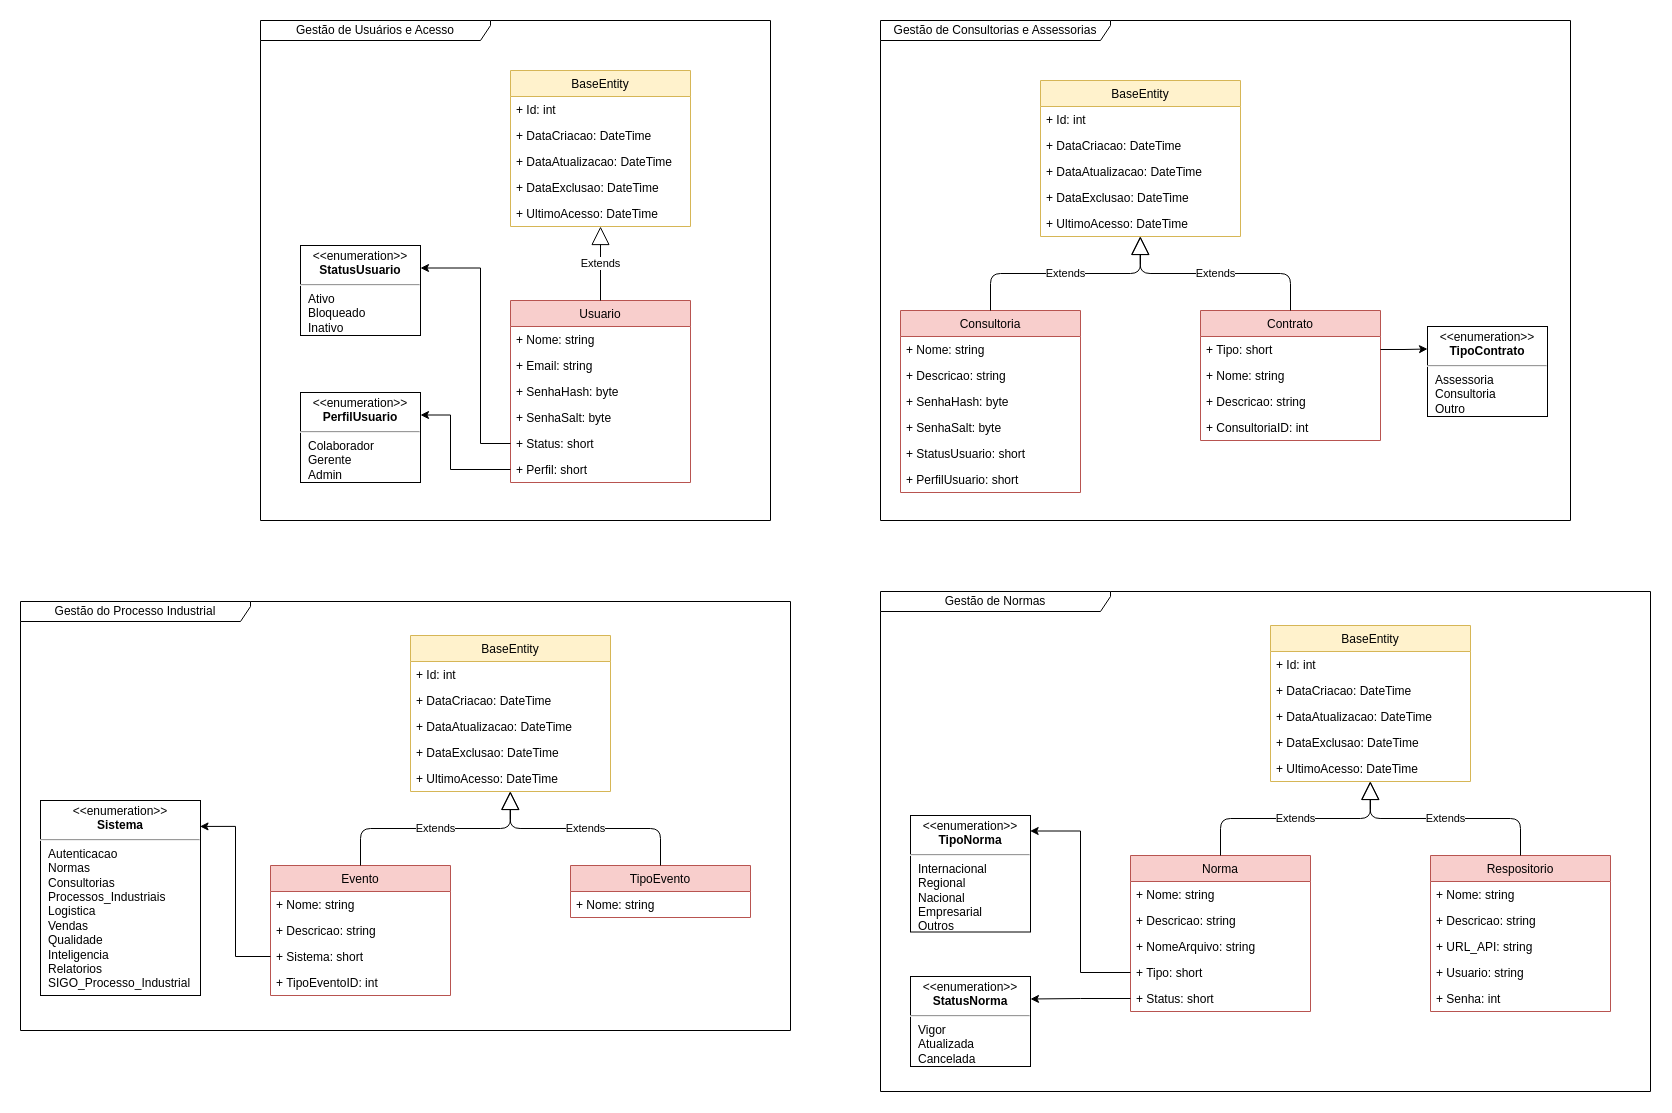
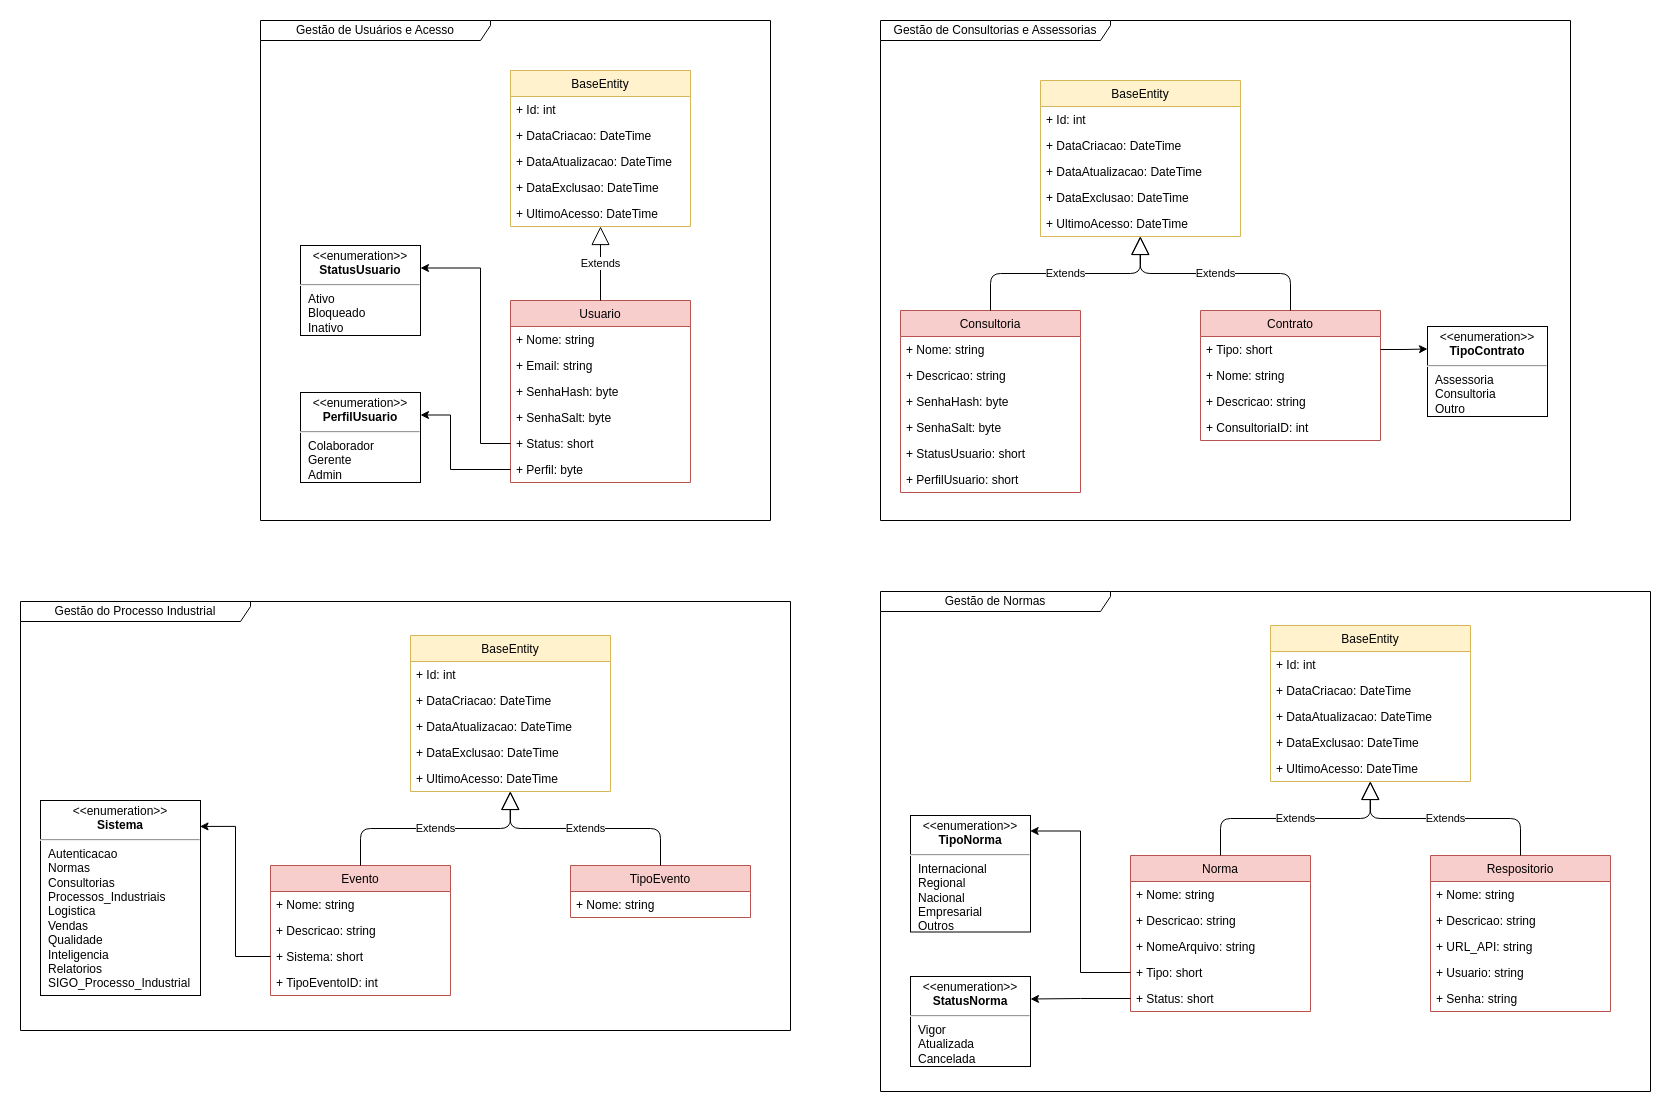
node "+ Perfil: short": label "+ Perfil: short" -> "+ Perfil: byte"
node "+ Senha: int": label "+ Senha: int" -> "+ Senha: string"
